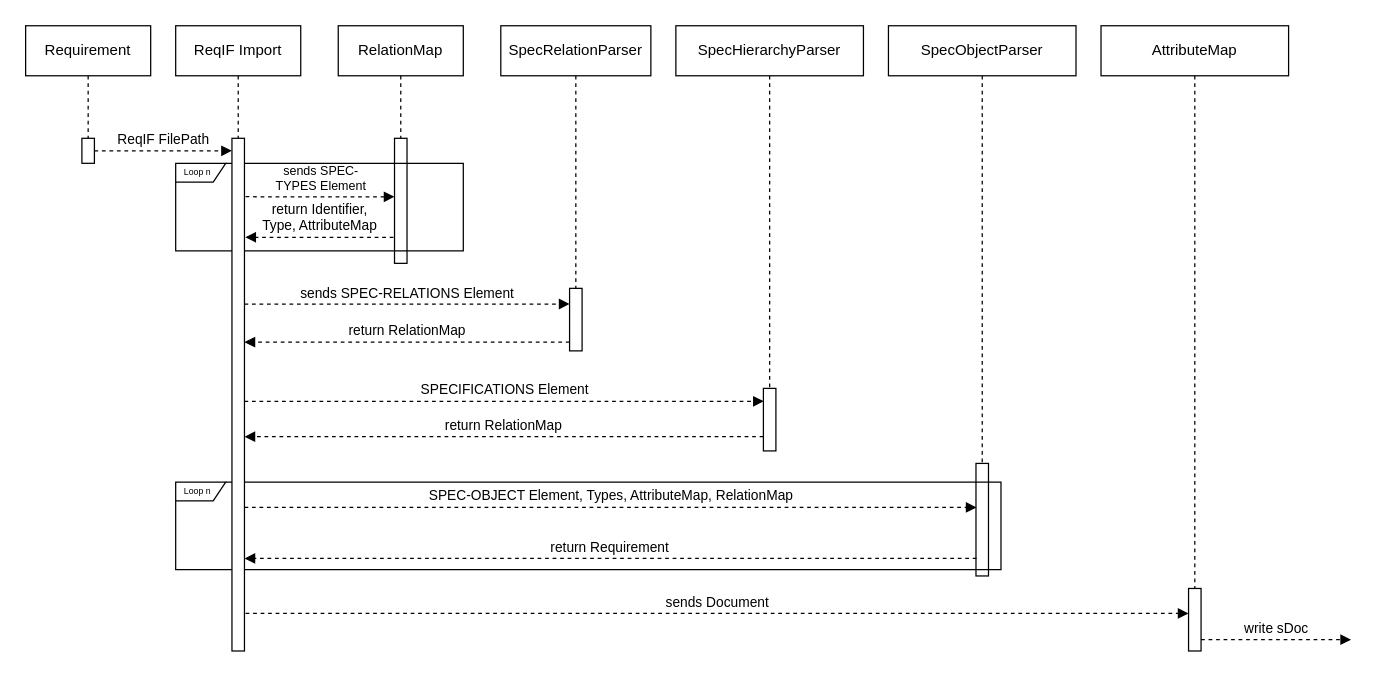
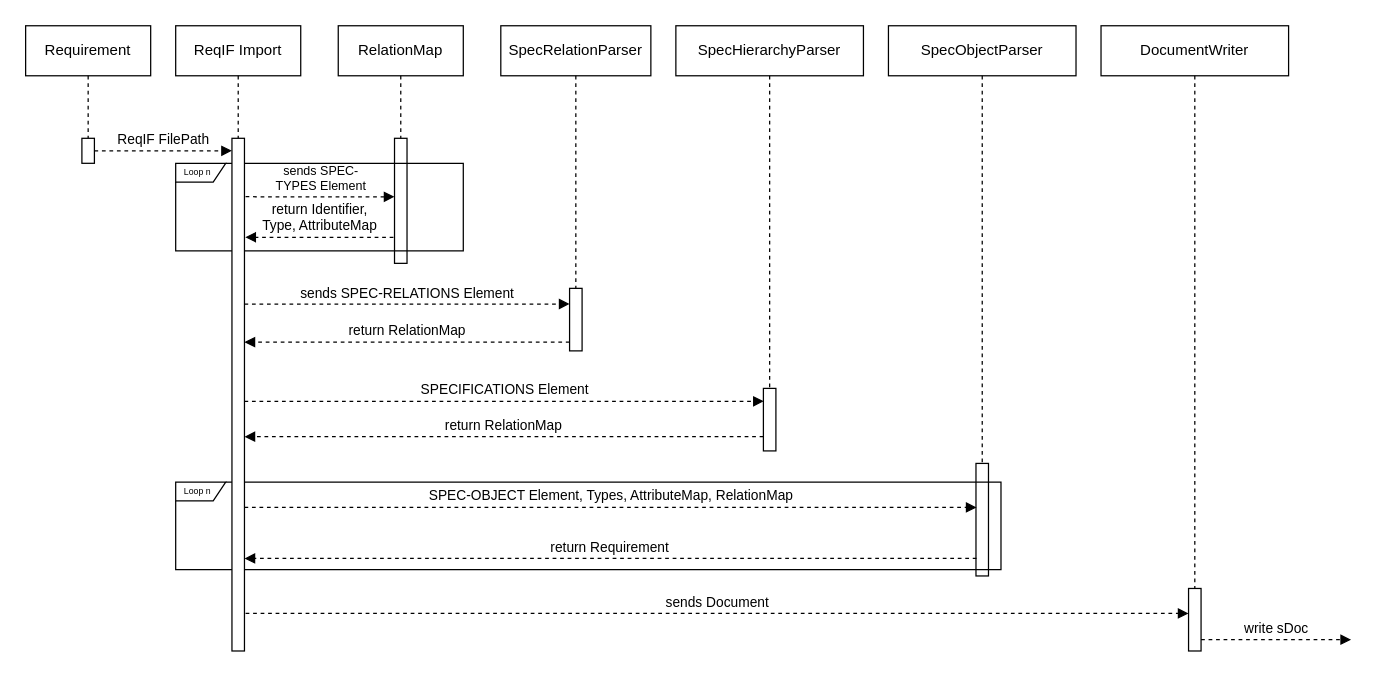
node "AttributeMap": label "AttributeMap" -> "DocumentWriter"
